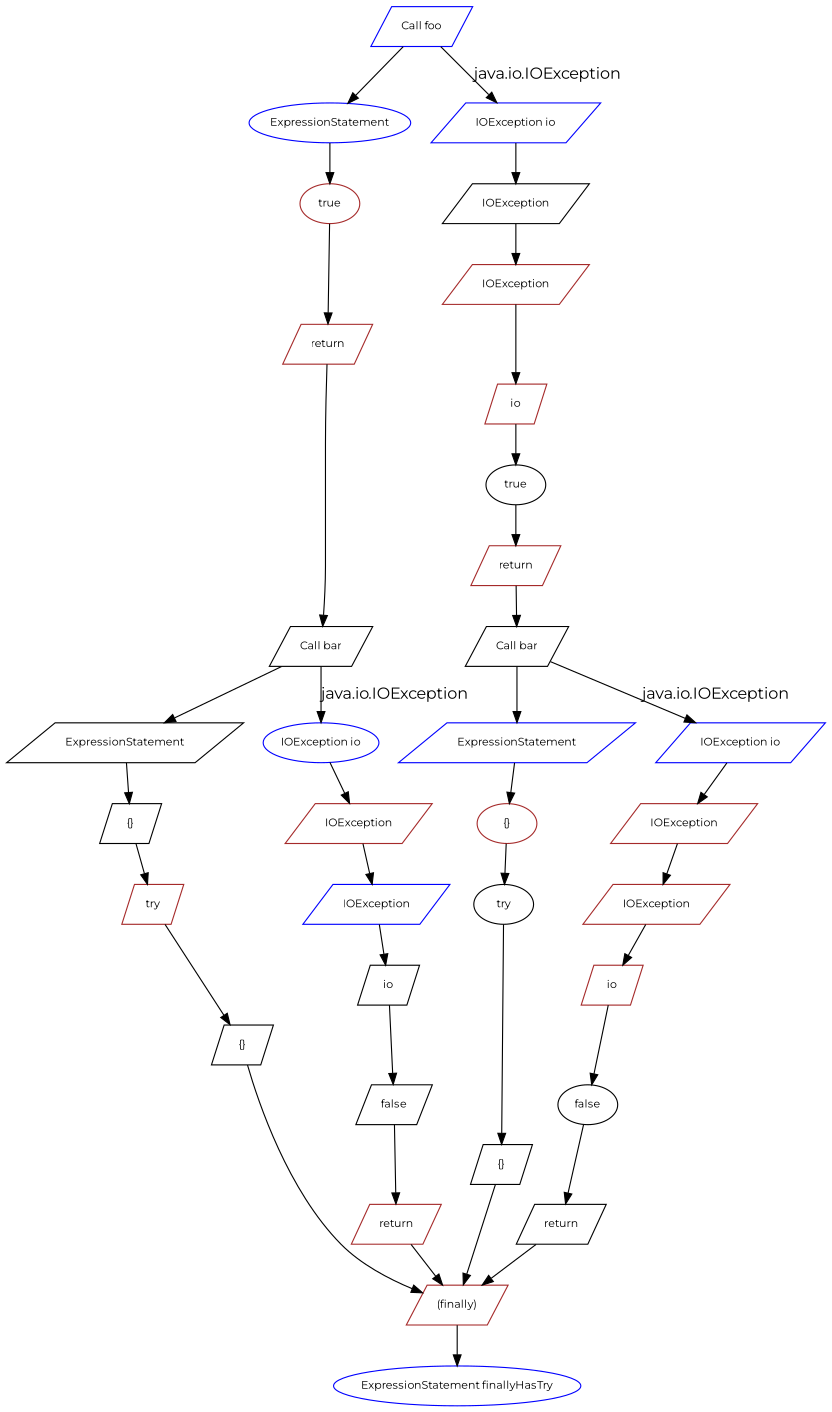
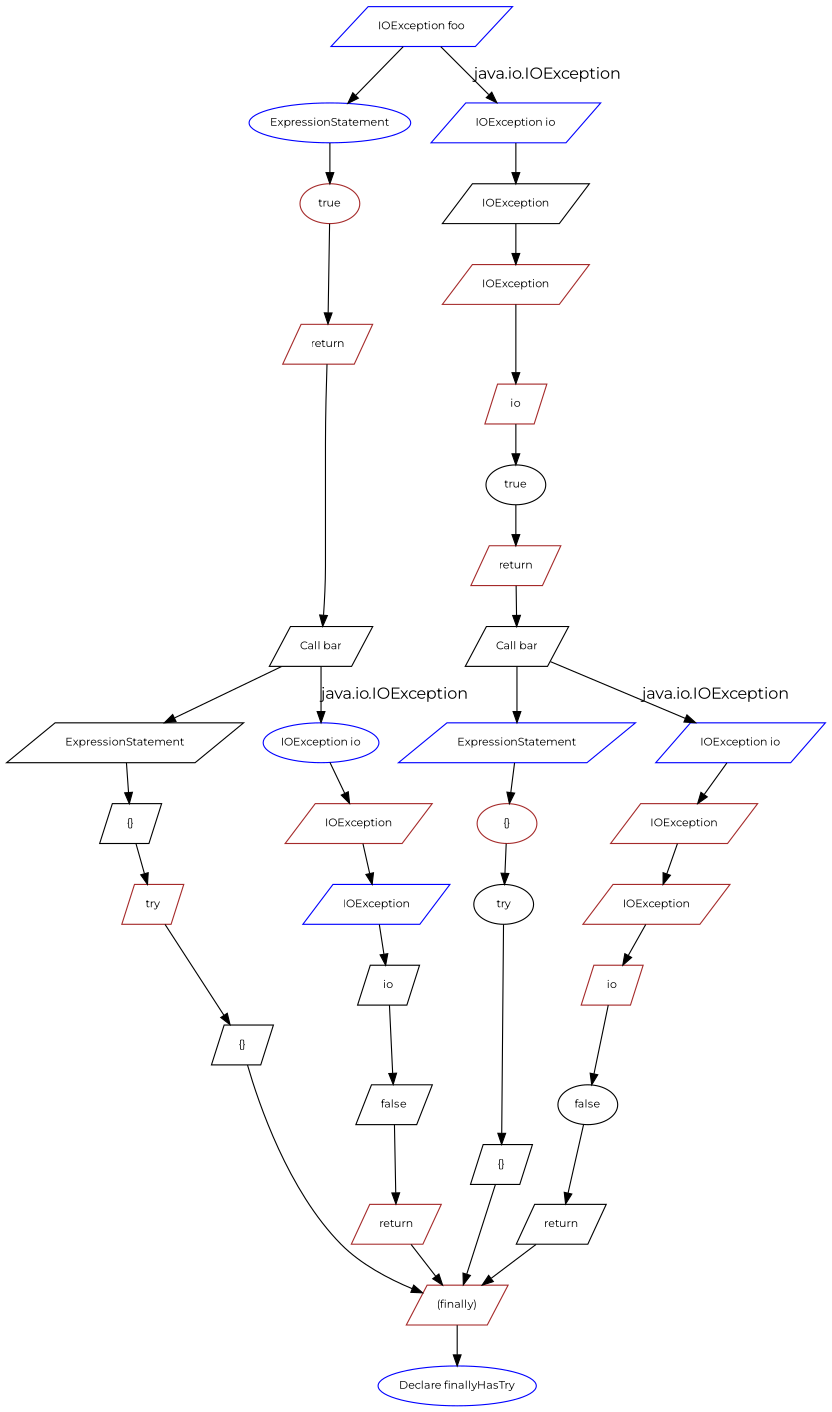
node "Call foo": label "Call foo" -> "IOException foo"
node "ExpressionStatement finallyHasTry": label "ExpressionStatement finallyHasTry" -> "Declare finallyHasTry"
